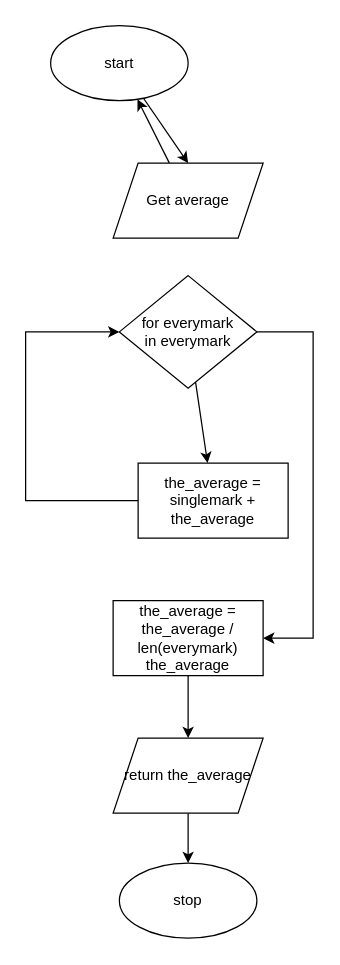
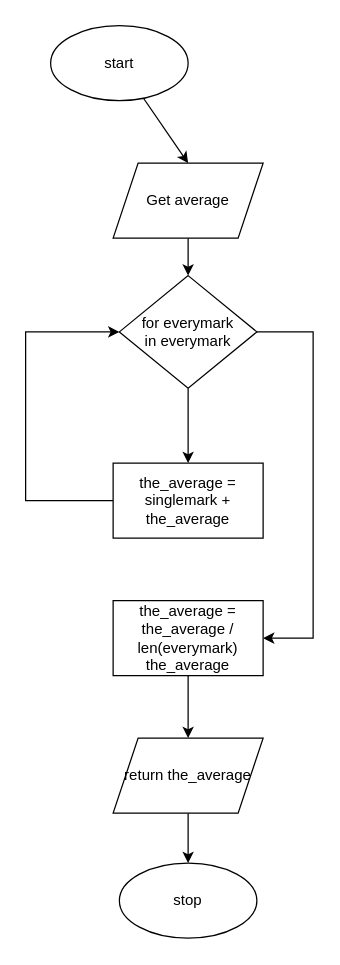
edge "Get average" -> "start": now "Get average" -> "for everymark in everymark"
node "the_average = singlemark + the_average": moved (213, 501) -> (188, 501)
